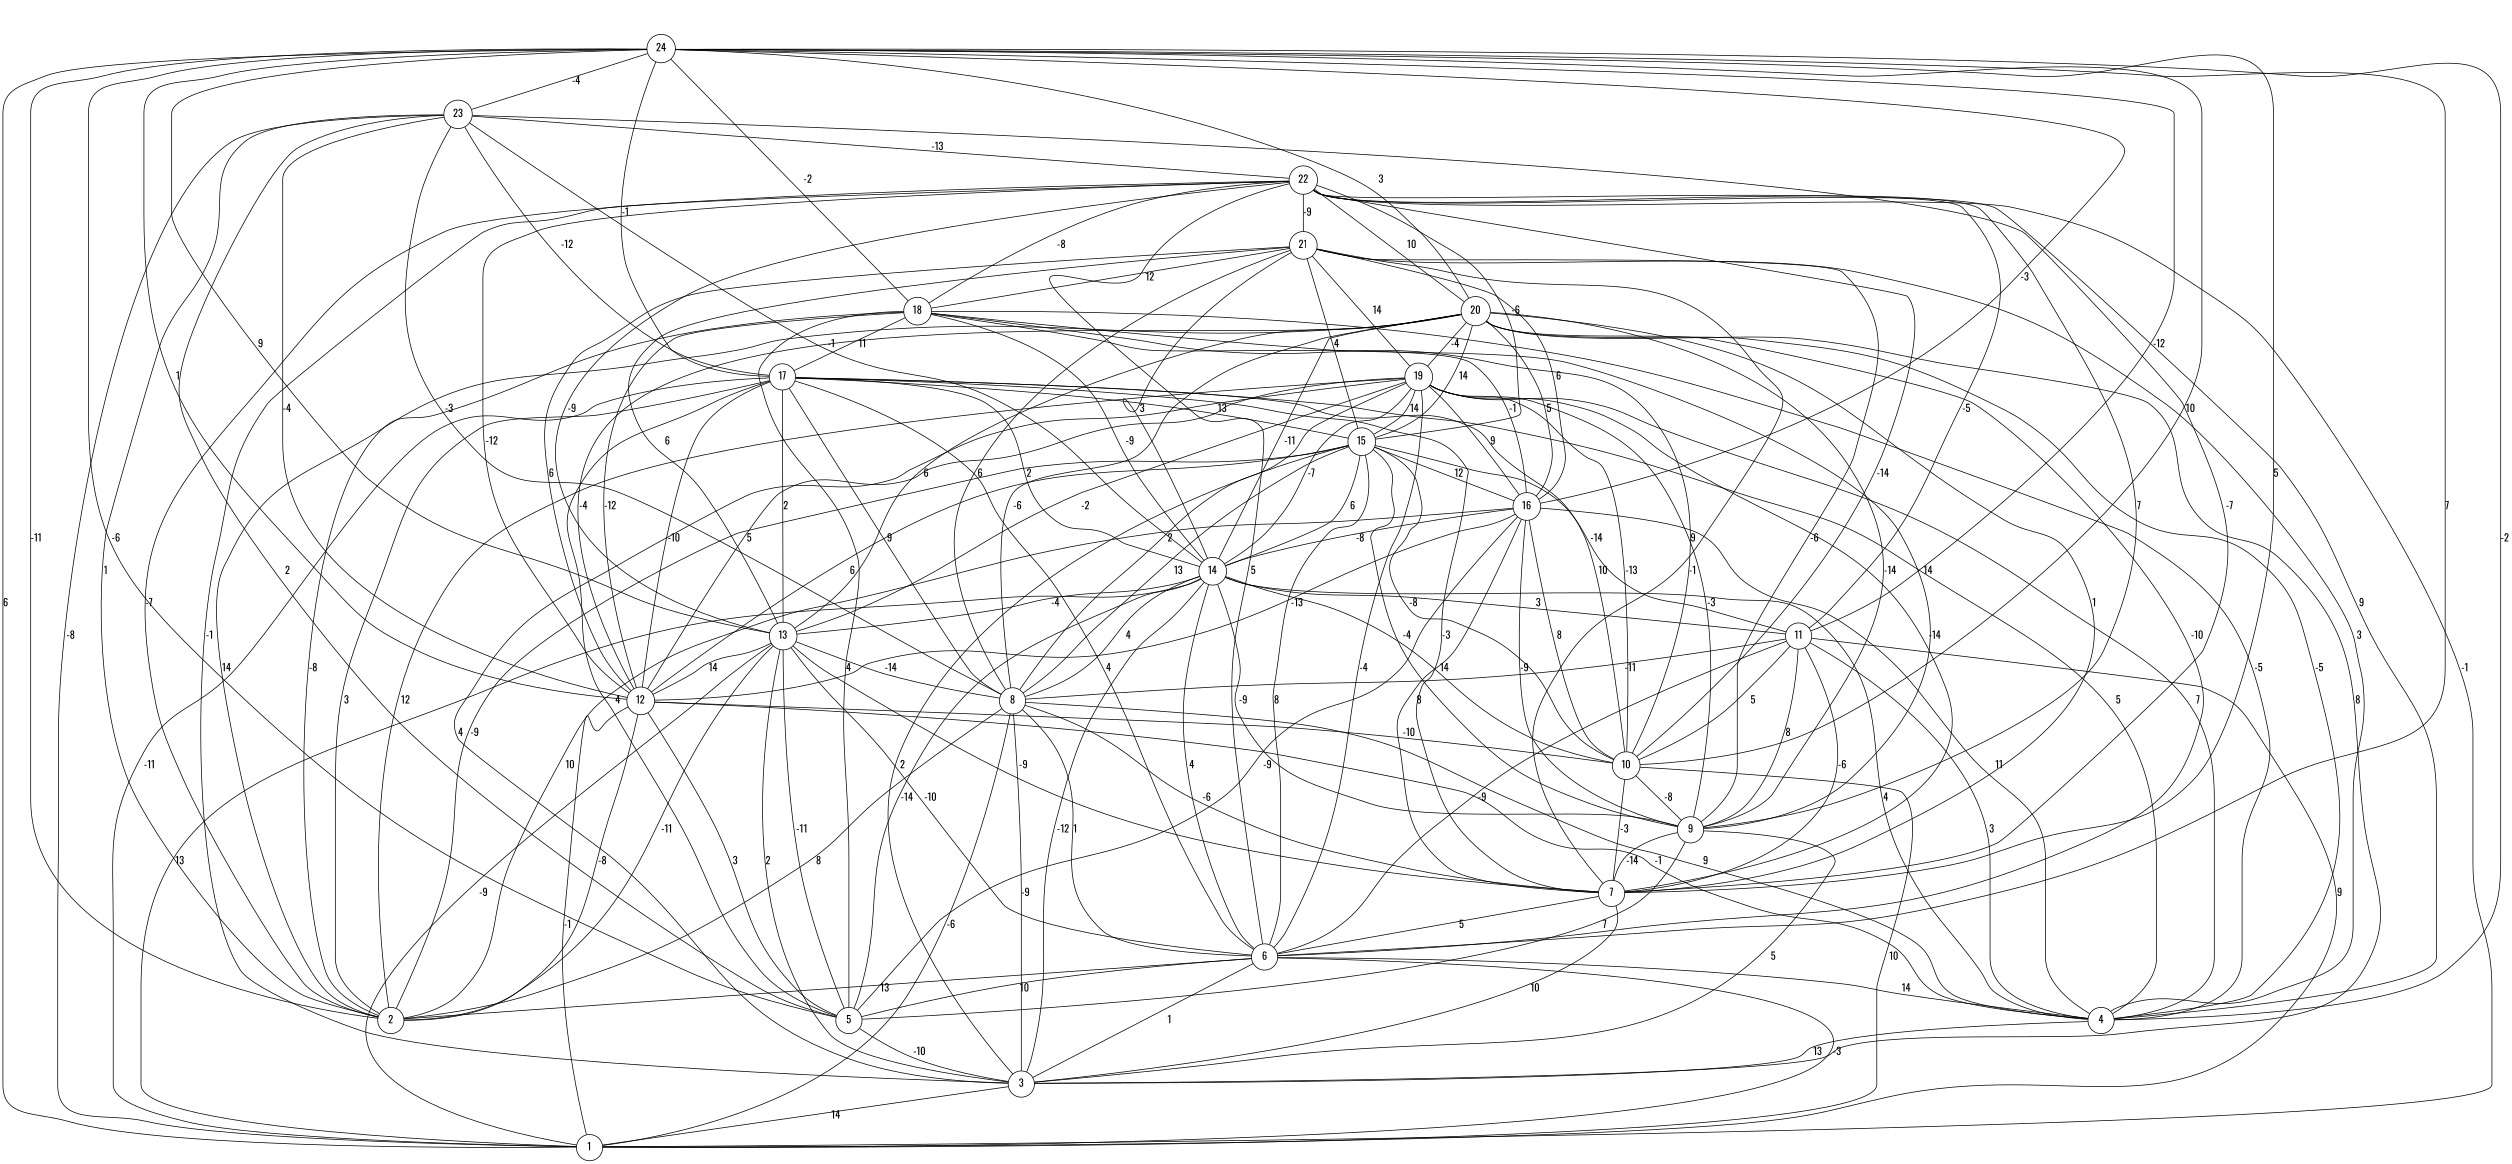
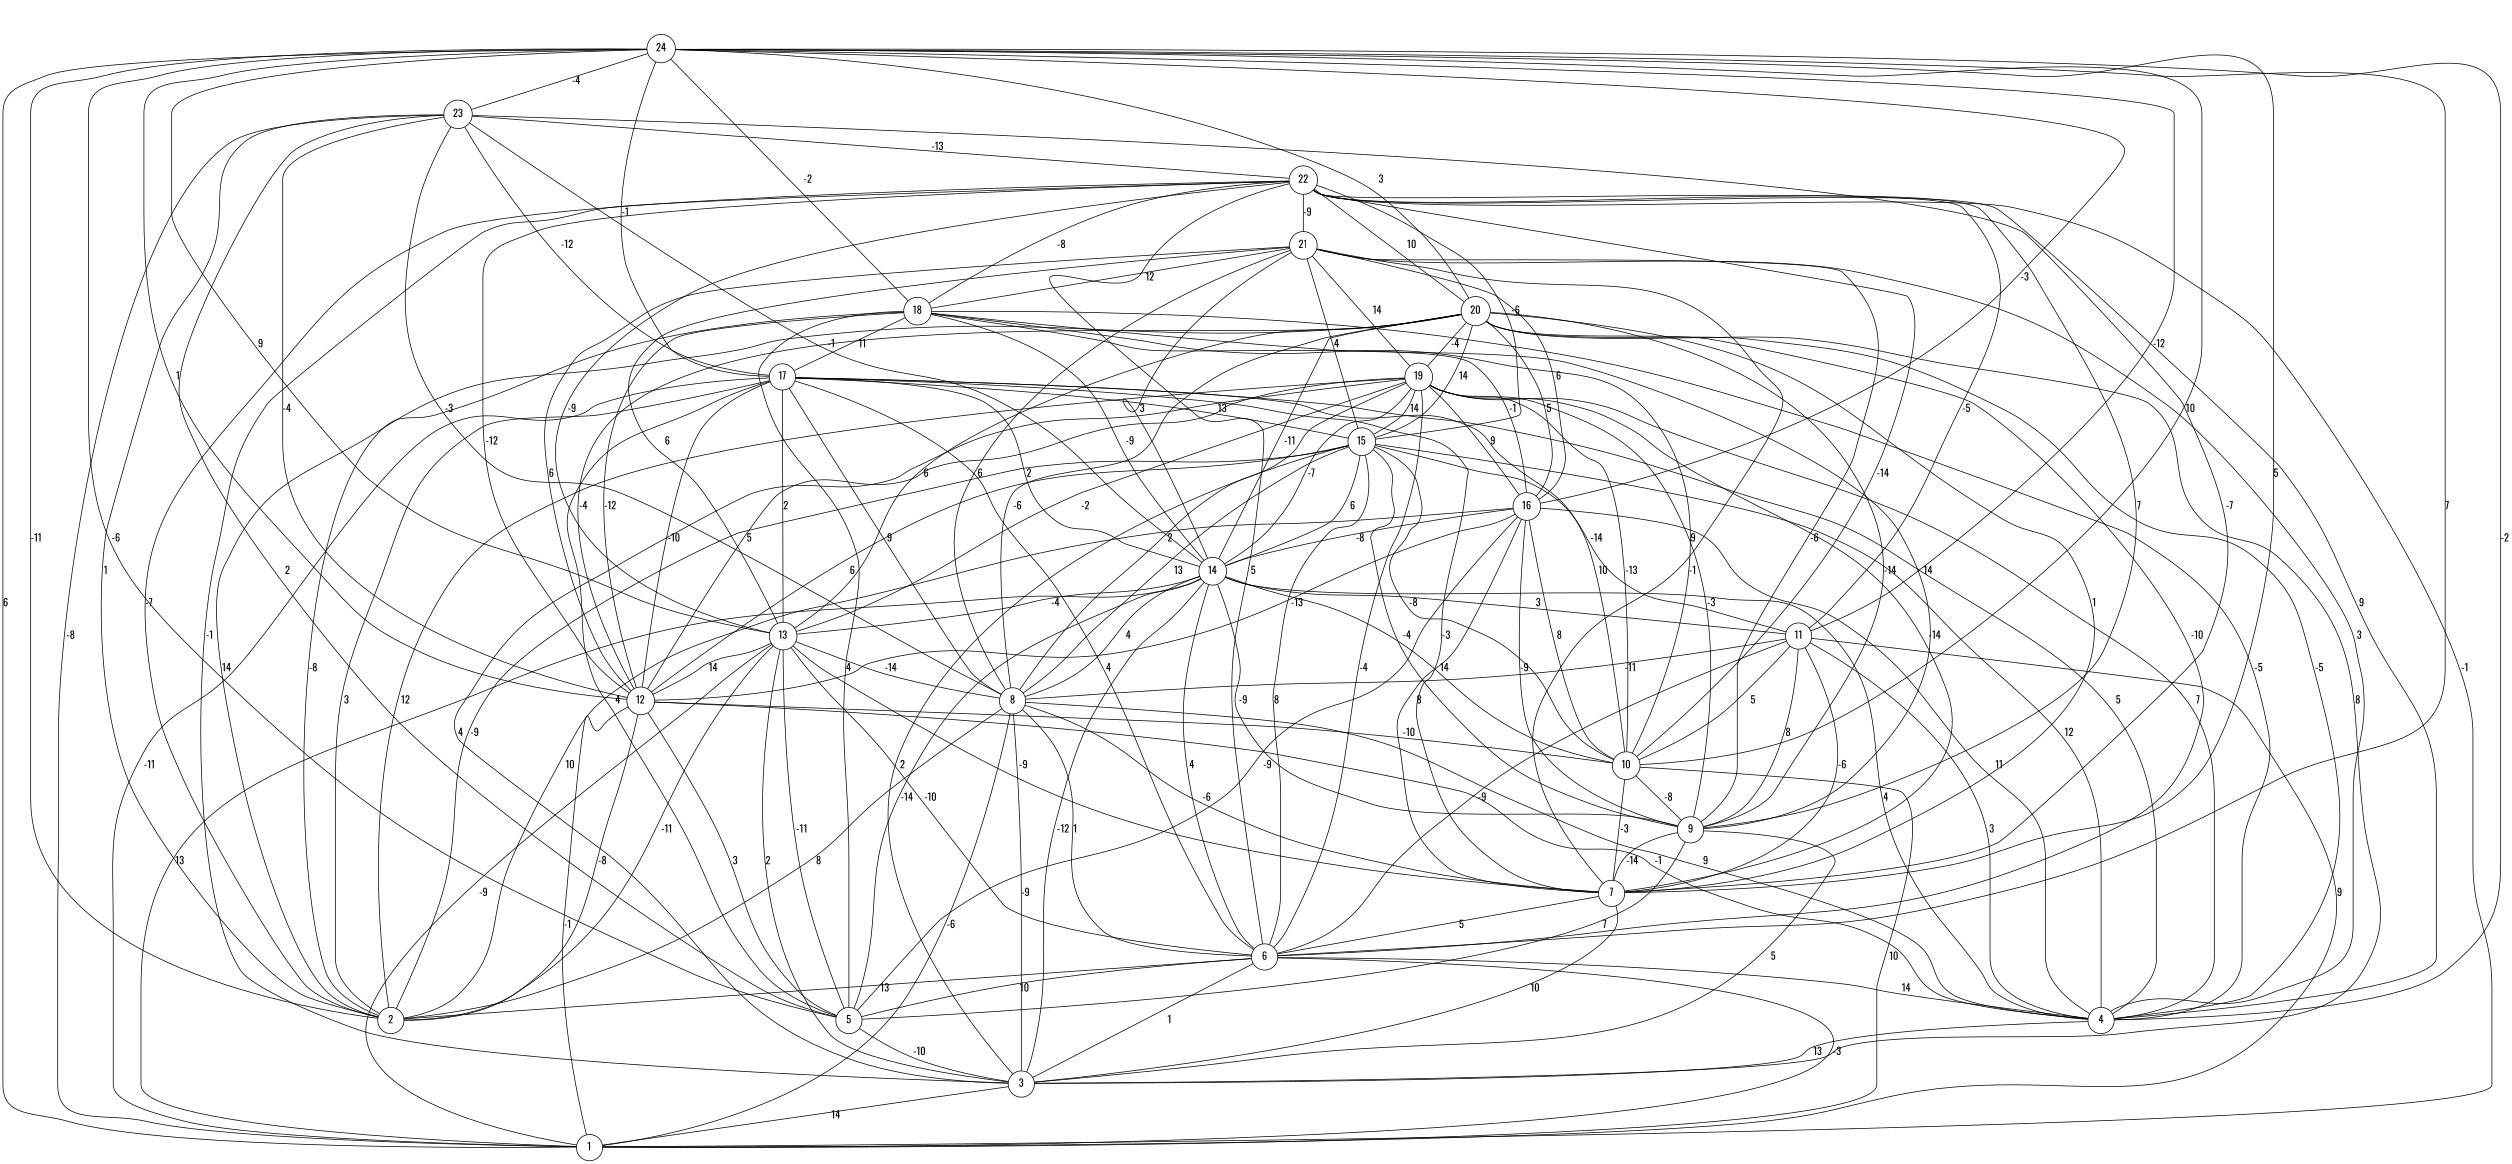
edge "15" -- "16": now "15" -- "4"
